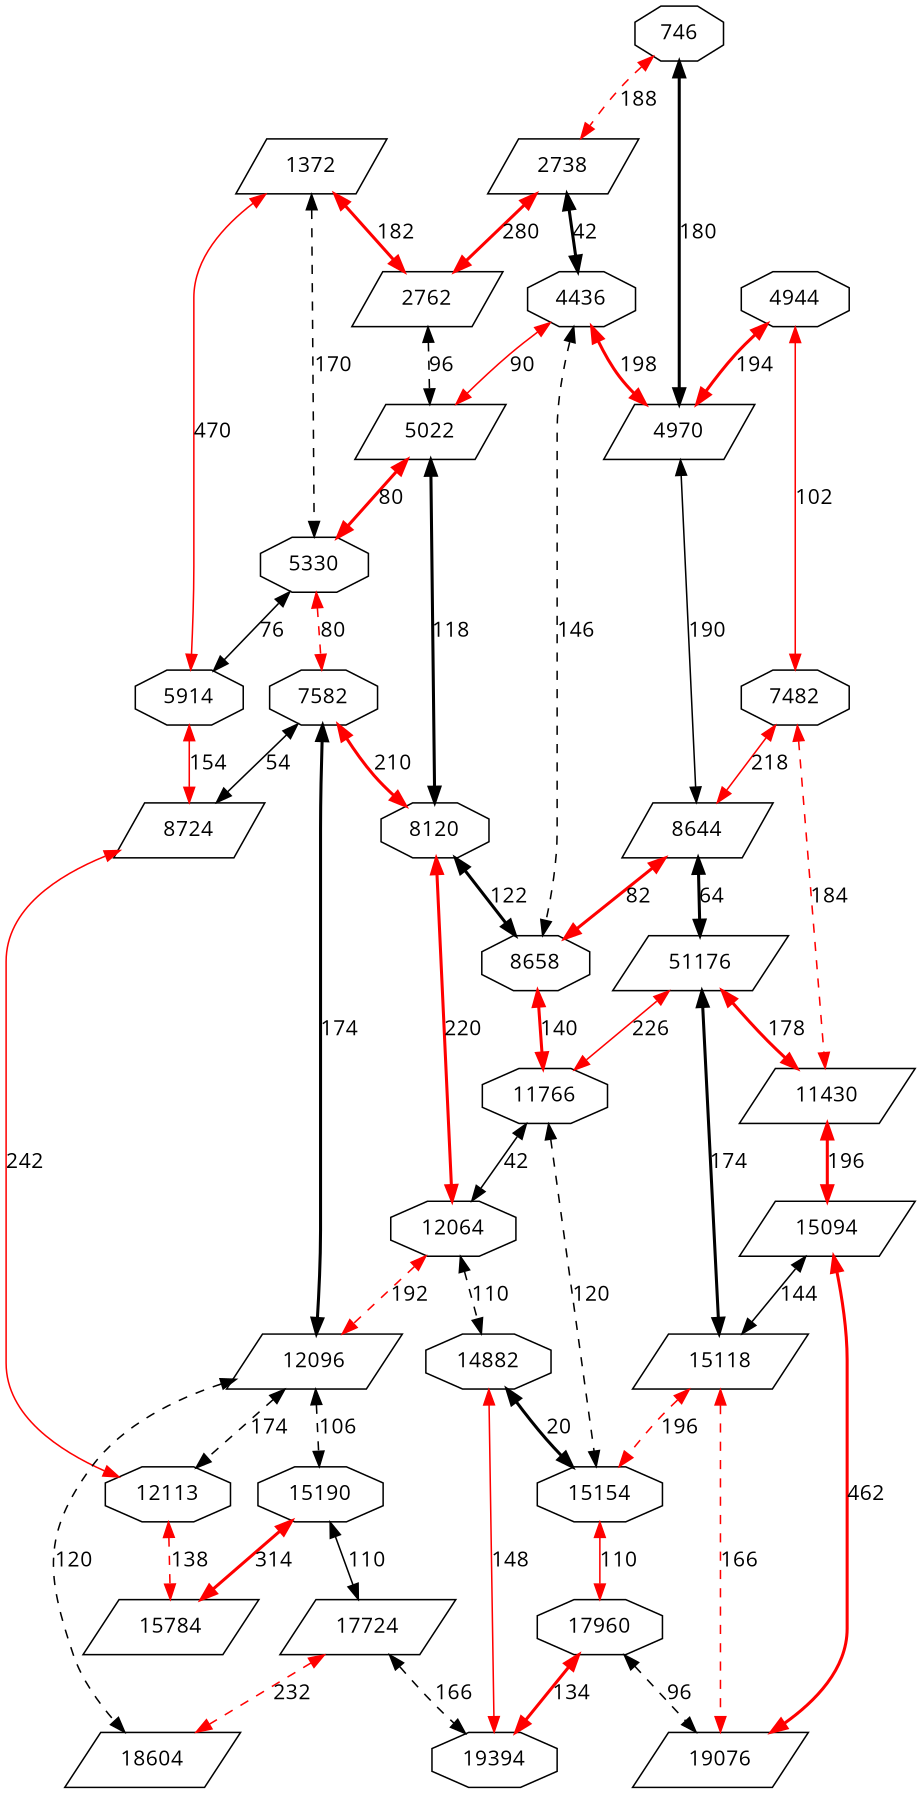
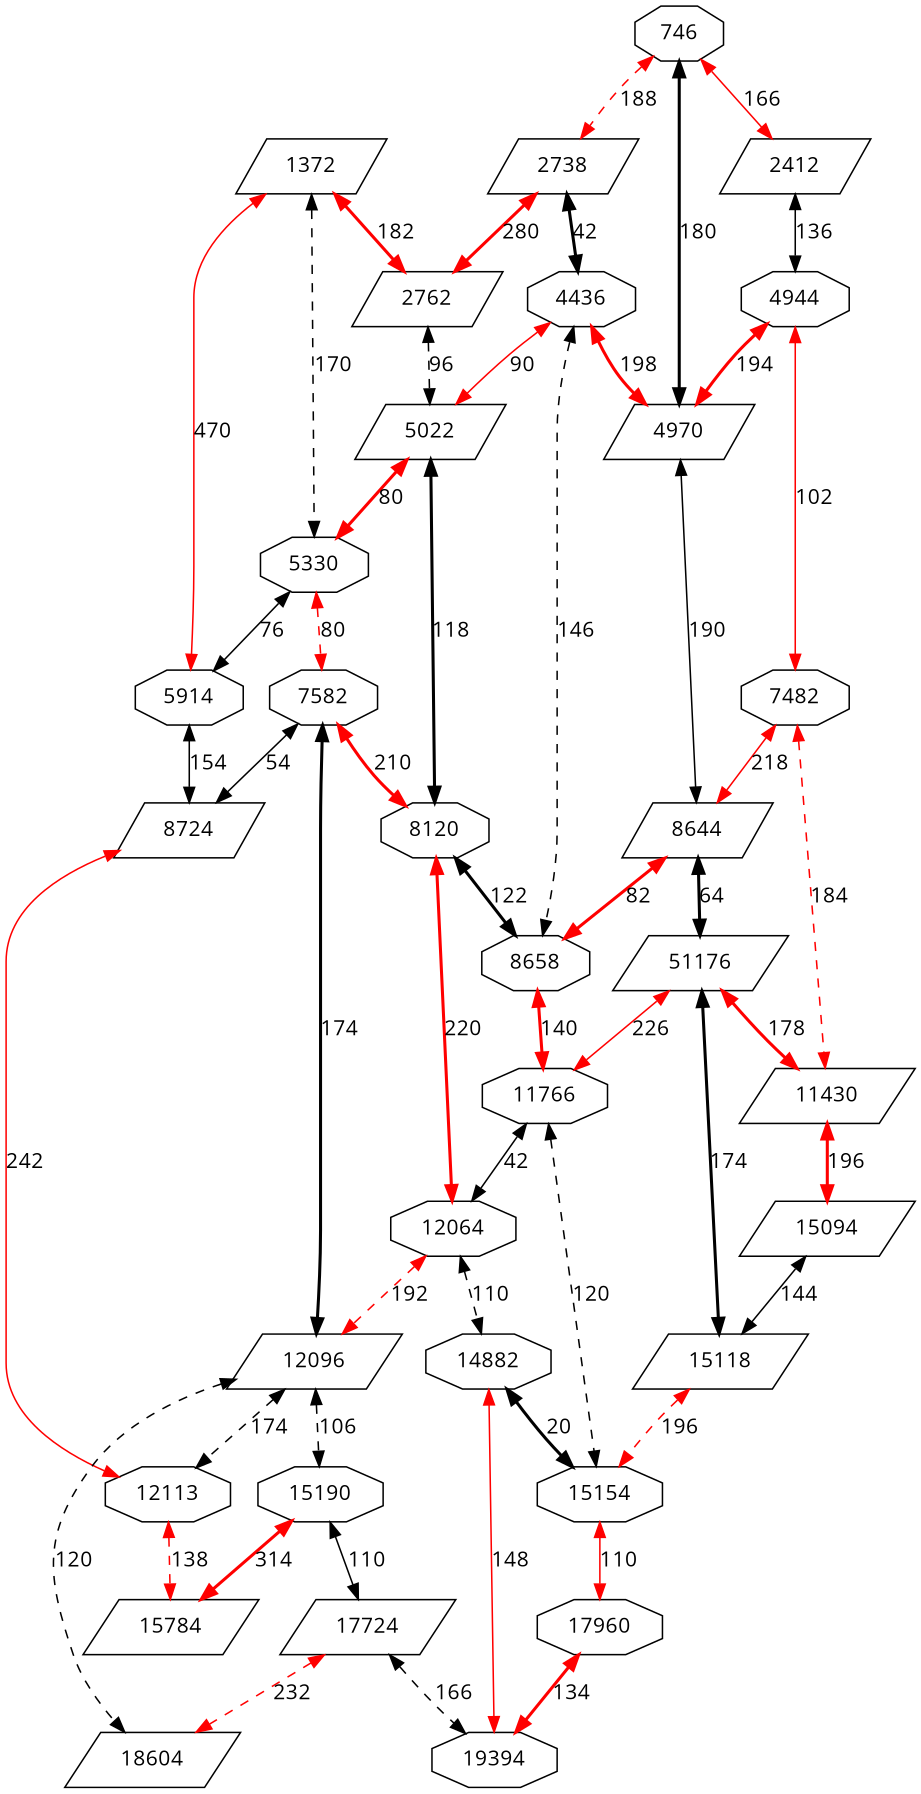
node "2412": added
edge "5914" -- "8724": color red -> black
node "19076": removed
